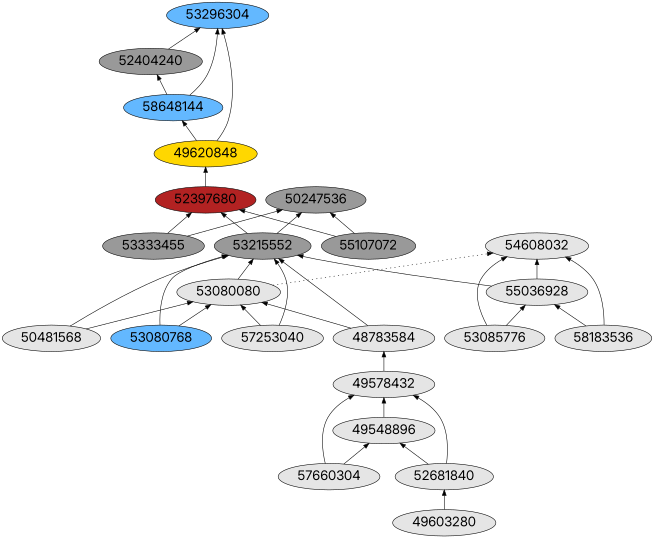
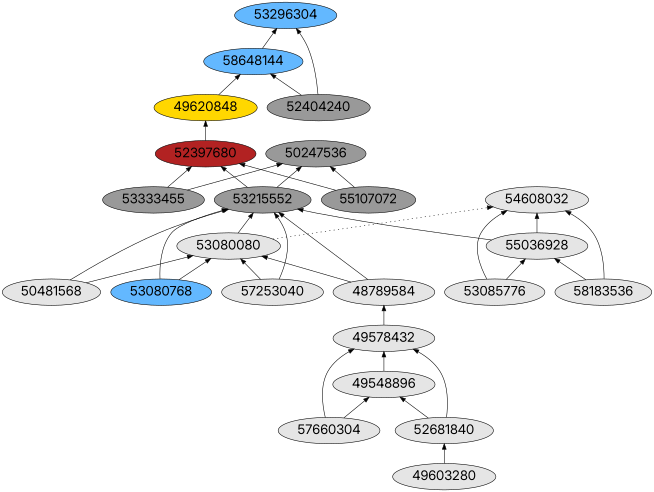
edge "58648144" -> "52404240": reversed
edge "49620848" -> "53296304": removed
node "48783584": label "48783584" -> "48789584"
